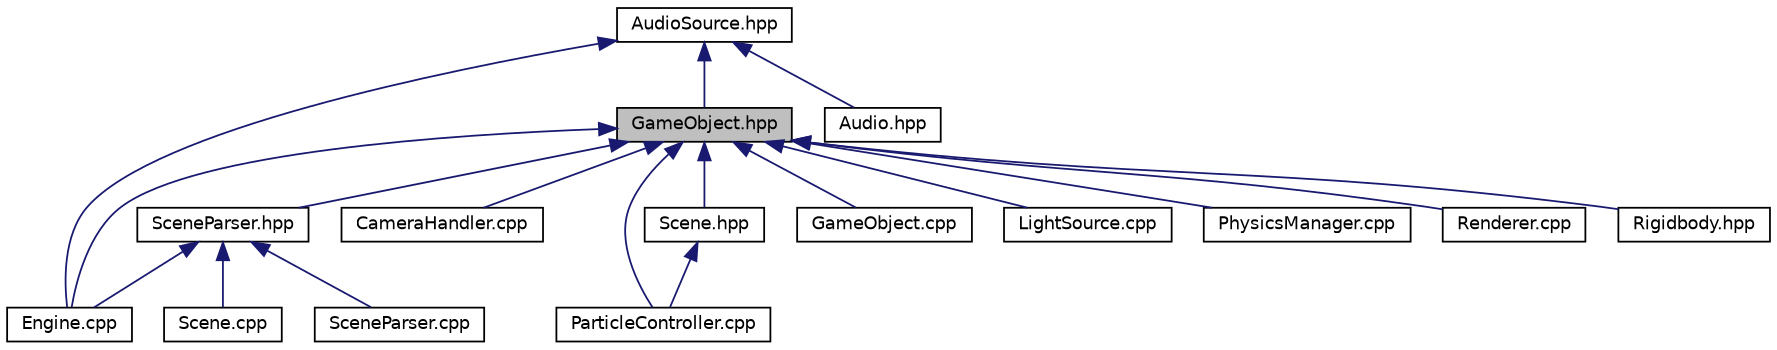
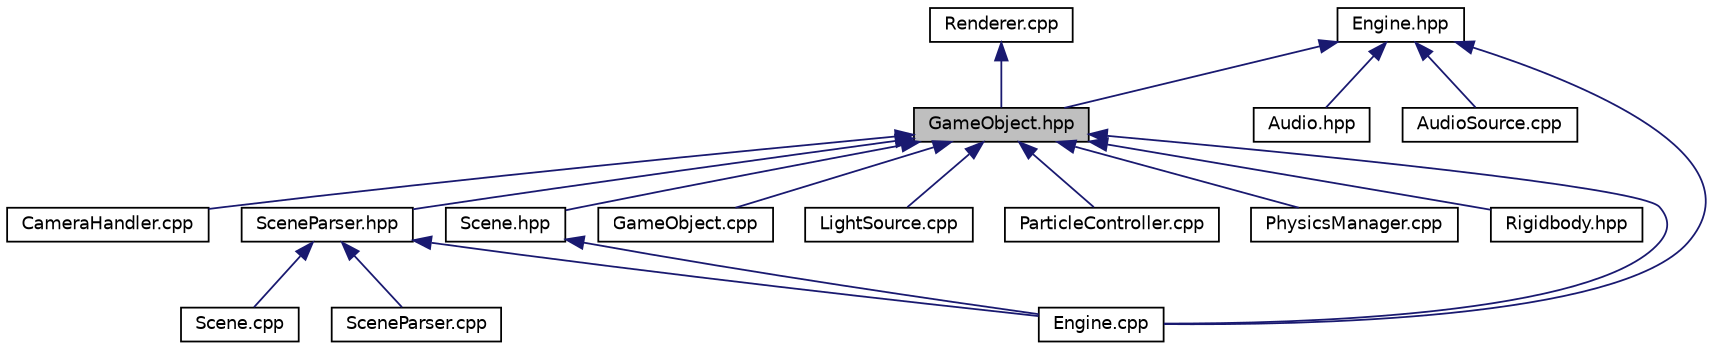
node "AudioSource.hpp": label "AudioSource.hpp" -> "Engine.hpp"
node "AudioSource.cpp": added
edge "Renderer.cpp" -> "GameObject.hpp": reversed
edge "ParticleController.cpp" -> "Scene.hpp": now "Engine.cpp" -> "Scene.hpp"
